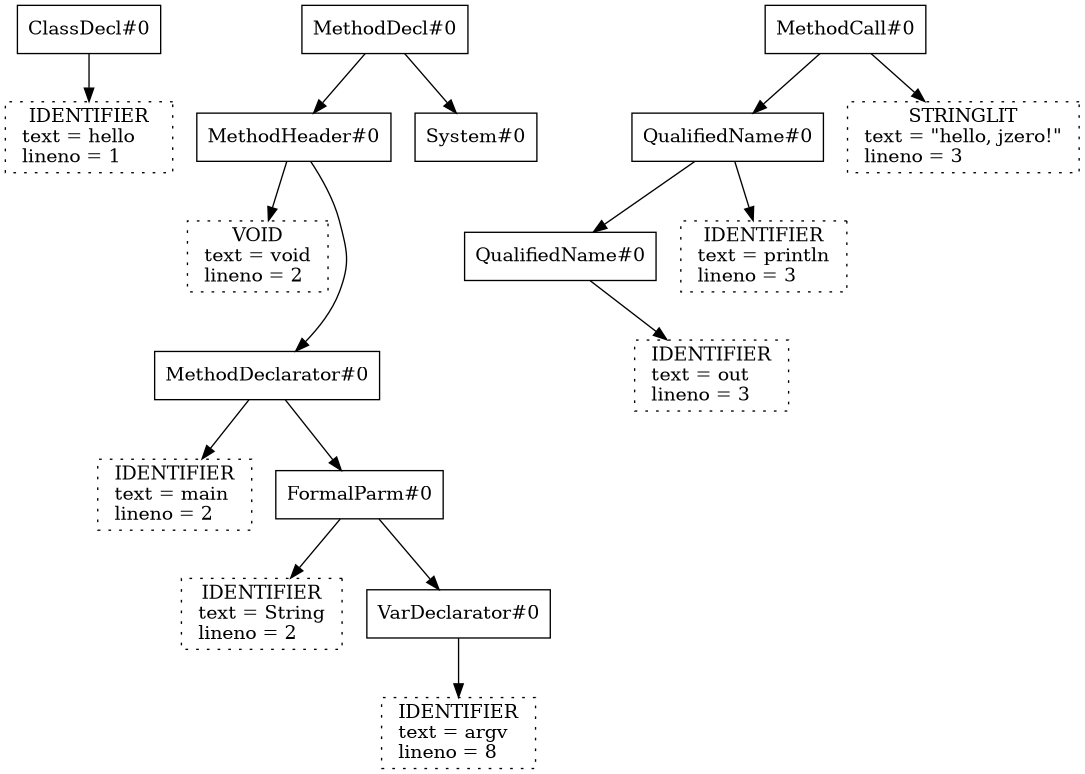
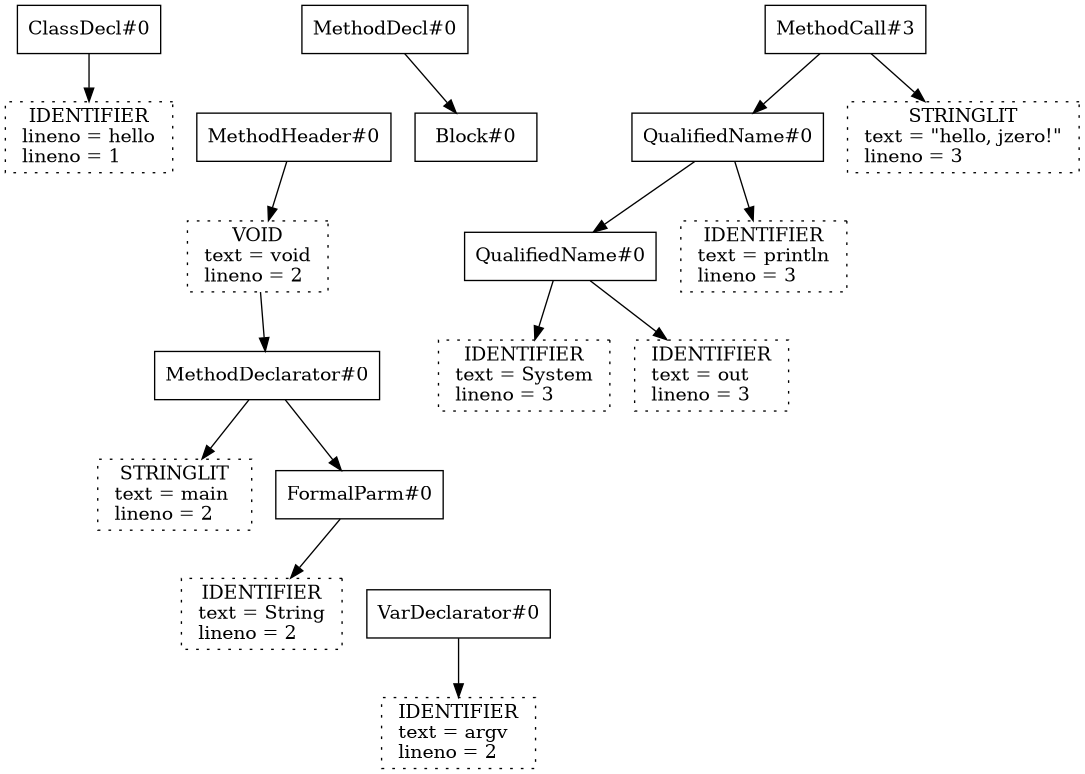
node "MethodCall#0": label "MethodCall#0" -> "MethodCall#3"
edge "MethodDecl#0" -> "MethodHeader#0": removed
node "IDENTIFIER text = hello lineno = 1": label "IDENTIFIER text = hello lineno = 1" -> "IDENTIFIER lineno = hello lineno = 1"
node "System#0": label "System#0" -> "Block#0"
edge "MethodHeader#0" -> "MethodDeclarator#0": now "VOID text = void lineno = 2" -> "MethodDeclarator#0"
node "IDENTIFIER text = System lineno = 3": added
node "IDENTIFIER text = main lineno = 2": label "IDENTIFIER text = main lineno = 2" -> "STRINGLIT text = main lineno = 2"
edge "FormalParm#0" -> "VarDeclarator#0": removed
node "IDENTIFIER text = argv lineno = 8": label "IDENTIFIER text = argv lineno = 8" -> "IDENTIFIER text = argv lineno = 2"
